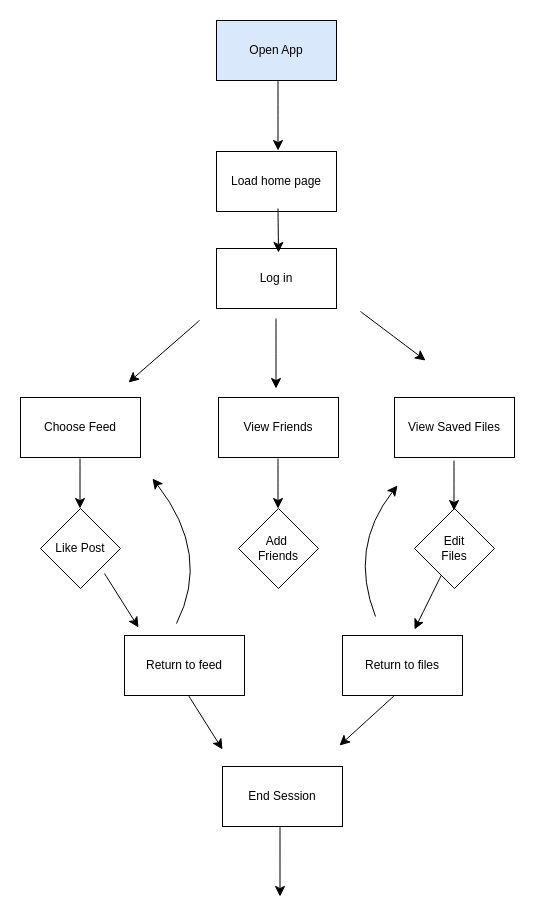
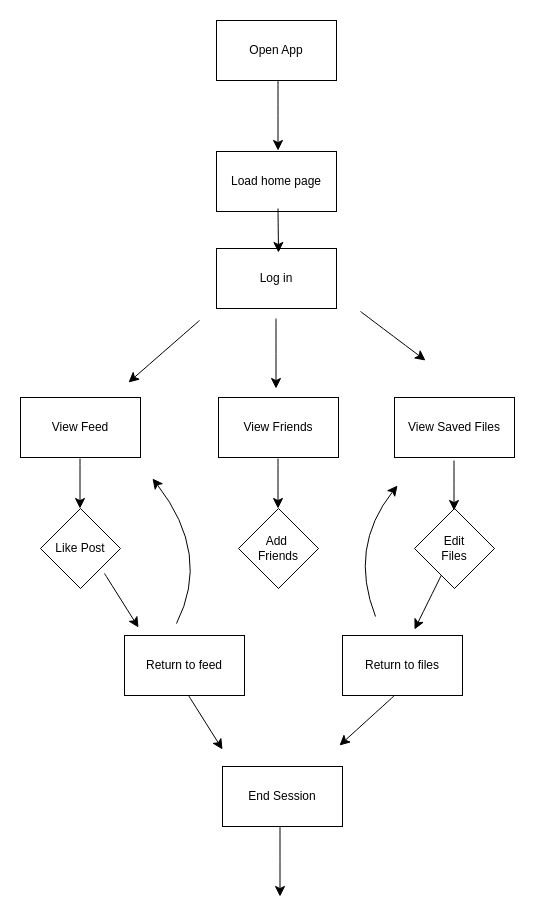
node "Open App": fillcolor #dae8fc -> #ffffff
node "Choose Feed": label "Choose Feed" -> "View Feed"
